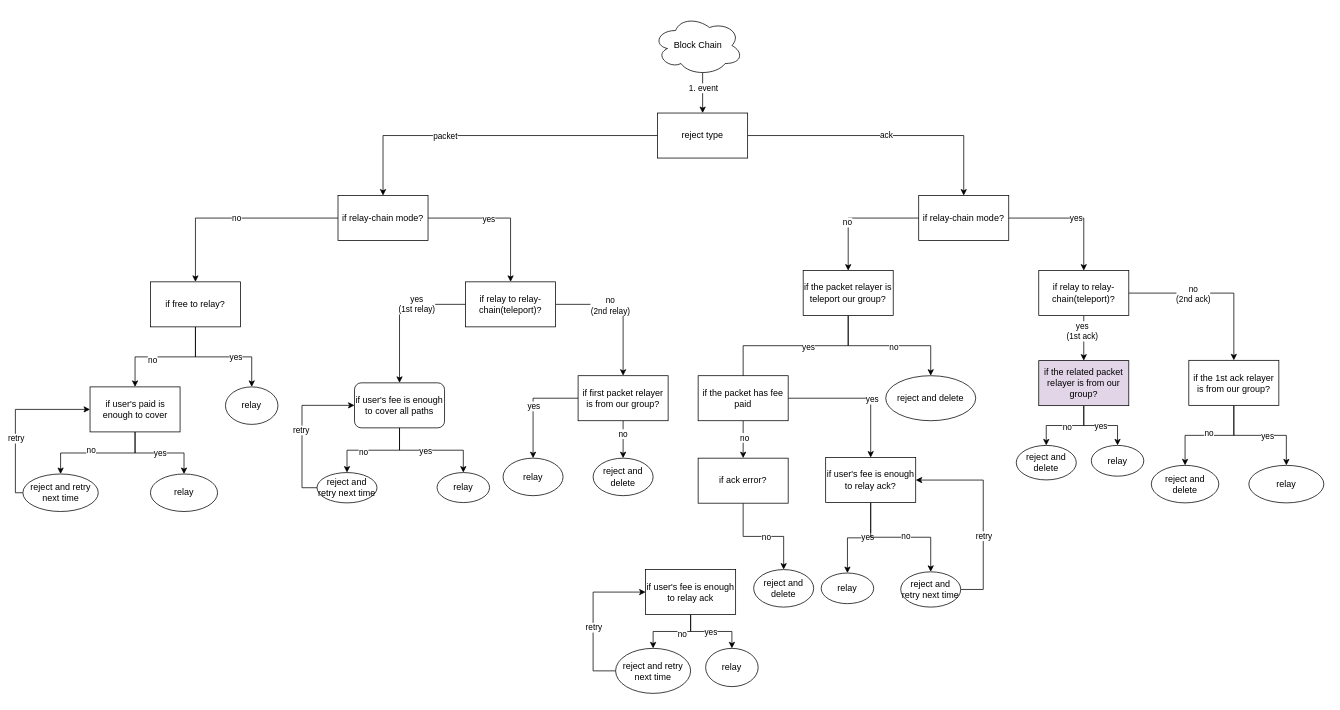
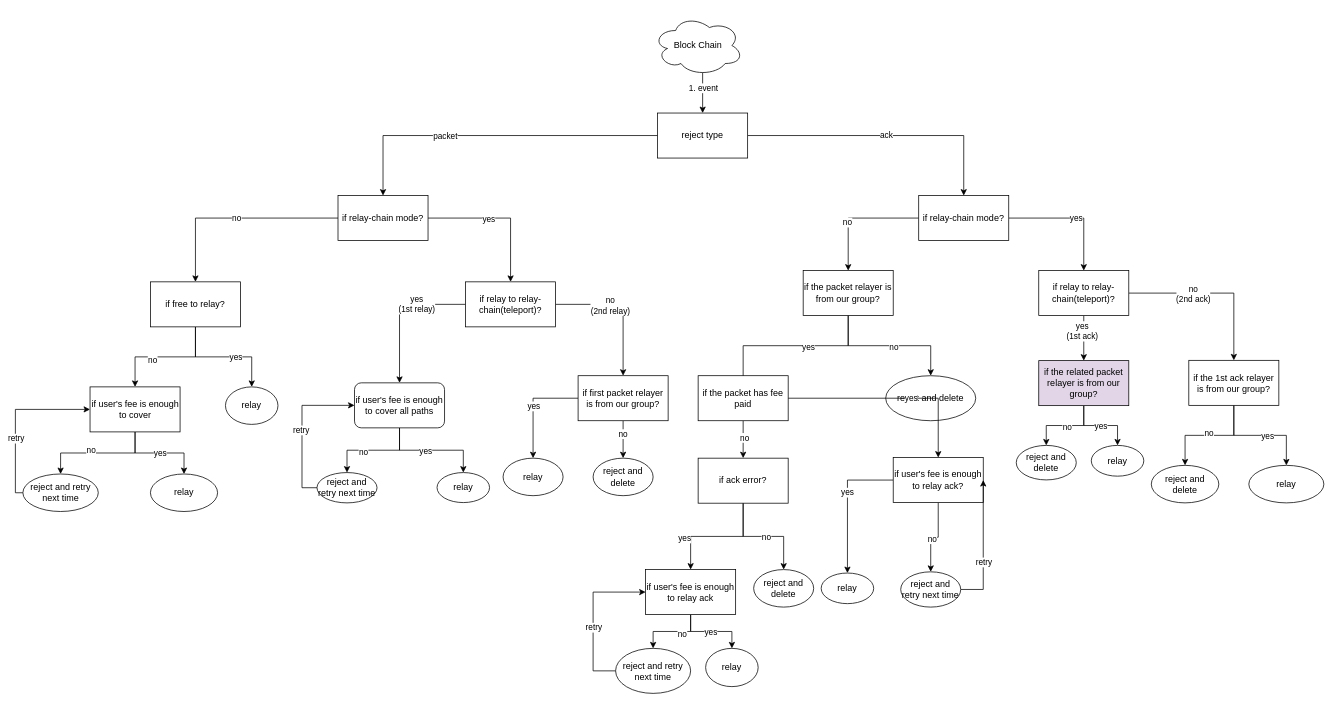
node "if the packet relayer is teleport our group?": label "if the packet relayer is teleport our group?" -> "if the packet relayer is from our group?"
node "if user's paid is enough to cover": label "if user's paid is enough to cover" -> "if user's fee is enough to cover"
node "if user's fee is enough to relay ack?": moved (870, 480) -> (938, 480)
edge "if ack error?" -> "if user's fee is enough to relay ack": added, label "yes"
